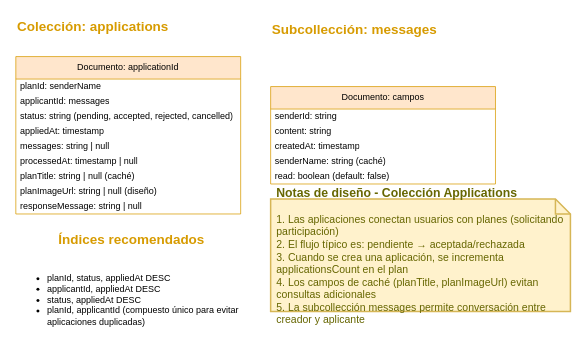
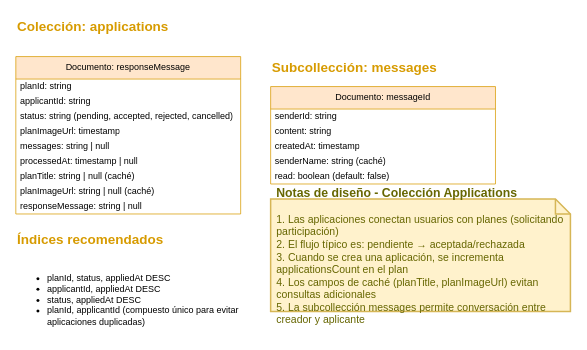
node "Subcollección: messages": moved (364, 30) -> (364, 68)
node "Documento: applicationId": label "Documento: applicationId" -> "Documento: responseMessage"
node "planId: senderName": label "planId: senderName" -> "planId: string"
node "Documento: campos": label "Documento: campos" -> "Documento: messageId"
node "applicantId: messages": label "applicantId: messages" -> "applicantId: string"
node "appliedAt: timestamp": label "appliedAt: timestamp" -> "planImageUrl: timestamp"
node "planImageUrl: string | null (diseño)": label "planImageUrl: string | null (diseño)" -> "planImageUrl: string | null (caché)"
node "Índices recomendados": moved (150, 240) -> (109, 240)
